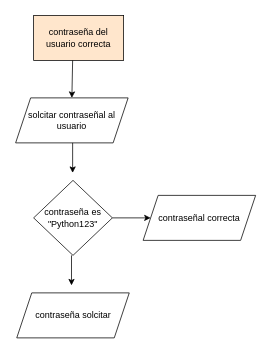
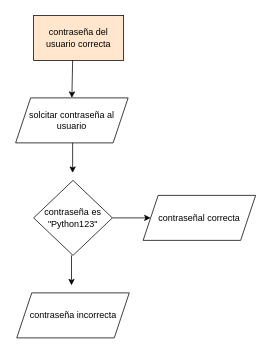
node "solcitar contraseñal al usuario": label "solcitar contraseñal al usuario" -> "solcitar contraseña al usuario"
node "contraseña solcitar": label "contraseña solcitar" -> "contraseña incorrecta"
